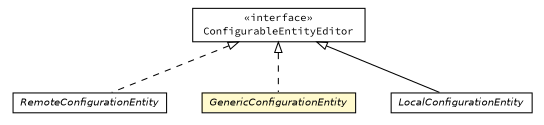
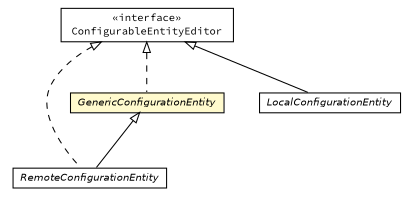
edge "RemoteConfigurationEntity" -> "GenericConfigurationEntity": added
